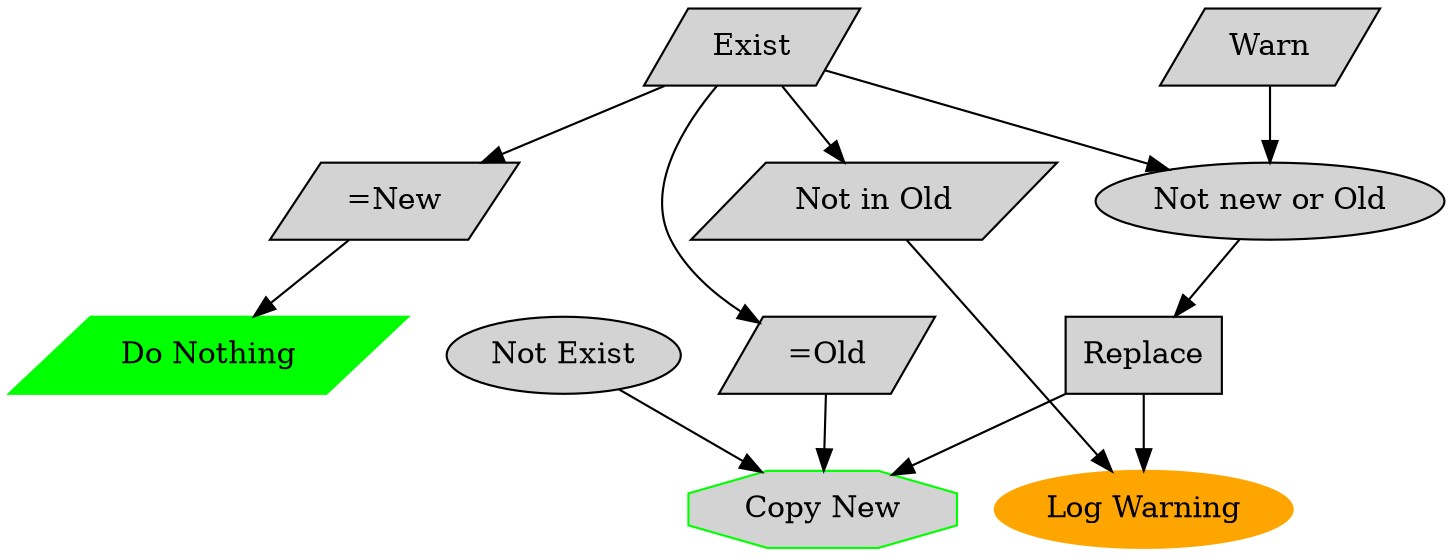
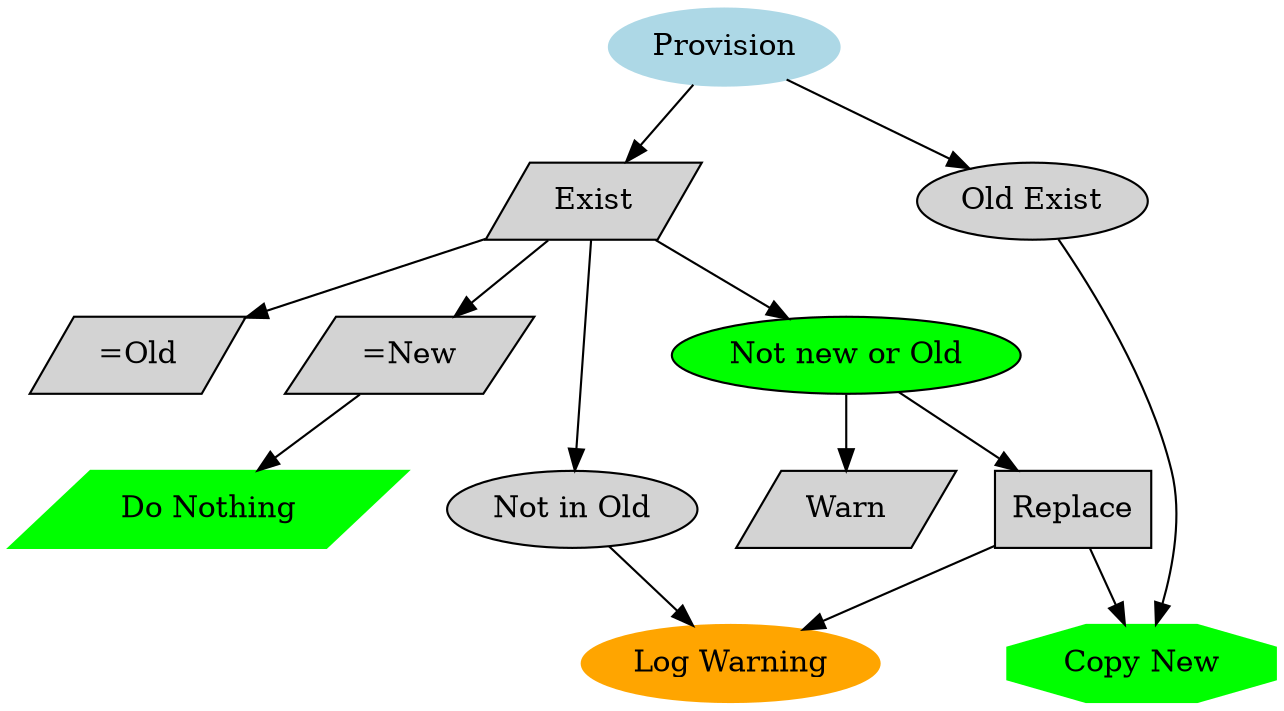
node "Provision": added
edge "Warn" -> "Not new or Old": reversed
node "Not in Old": shape parallelogram -> ellipse
node "Not new or Old": fillcolor lightgrey -> green
node "Not Exist": label "Not Exist" -> "Old Exist"
edge "=Old" -> "Copy New": removed
node "Copy New": fillcolor lightgrey -> green
